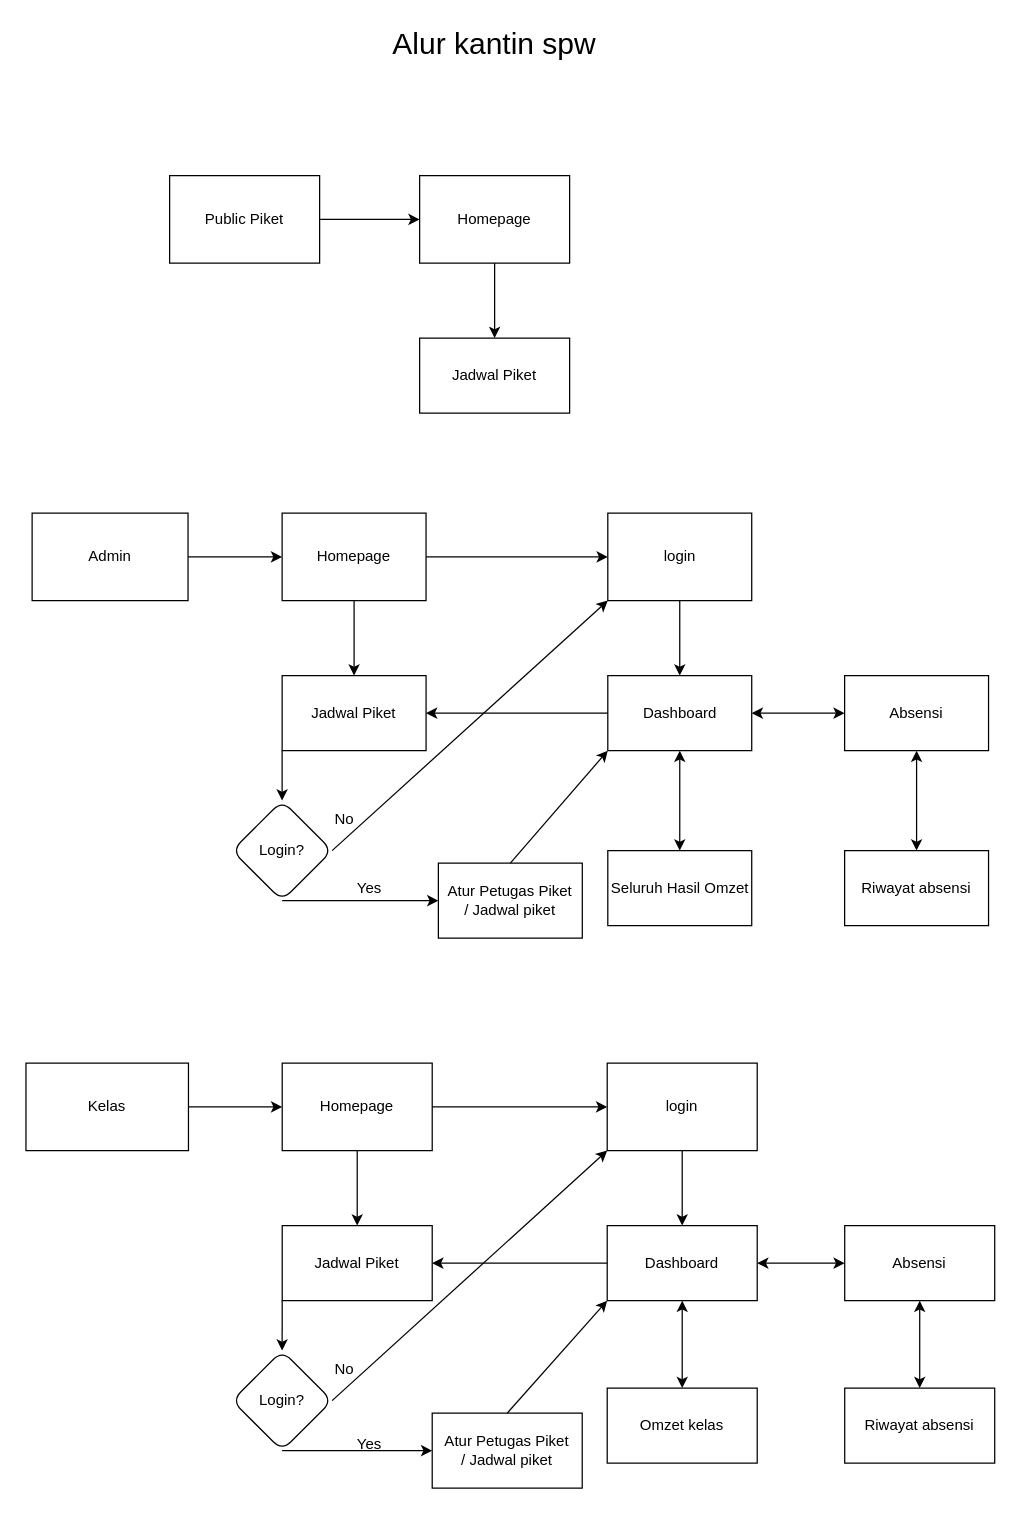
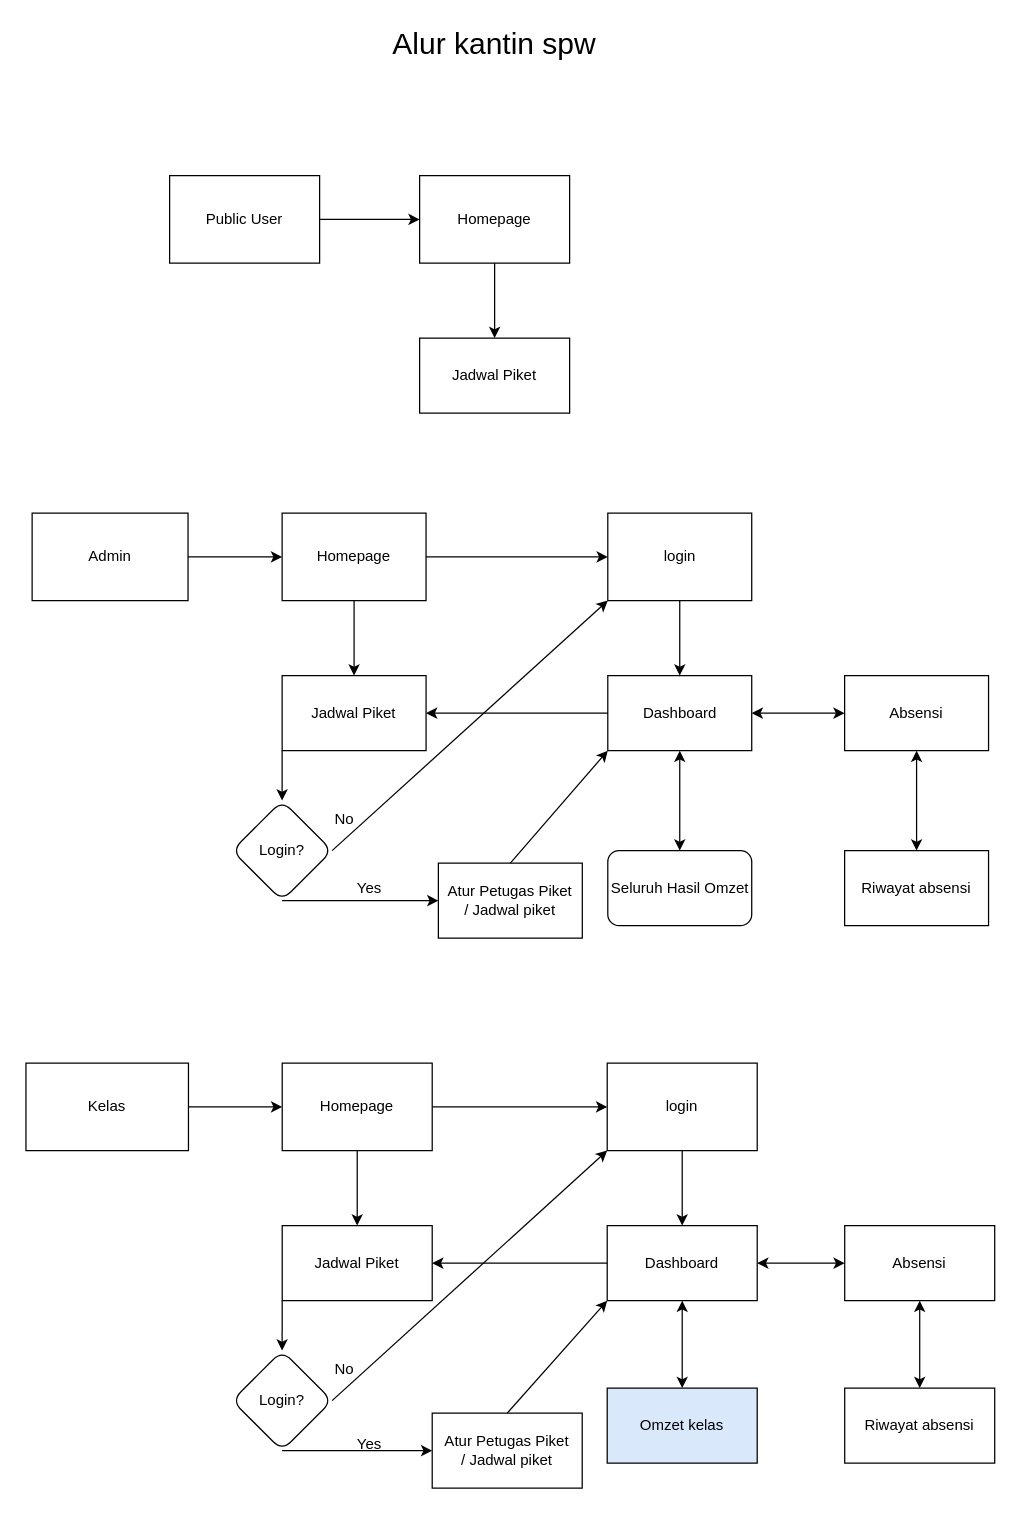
node "Public Piket": label "Public Piket" -> "Public User"
node "Seluruh Hasil Omzet": shape rectangle -> rounded rectangle
node "Omzet kelas": fillcolor #ffffff -> #dae8fc
